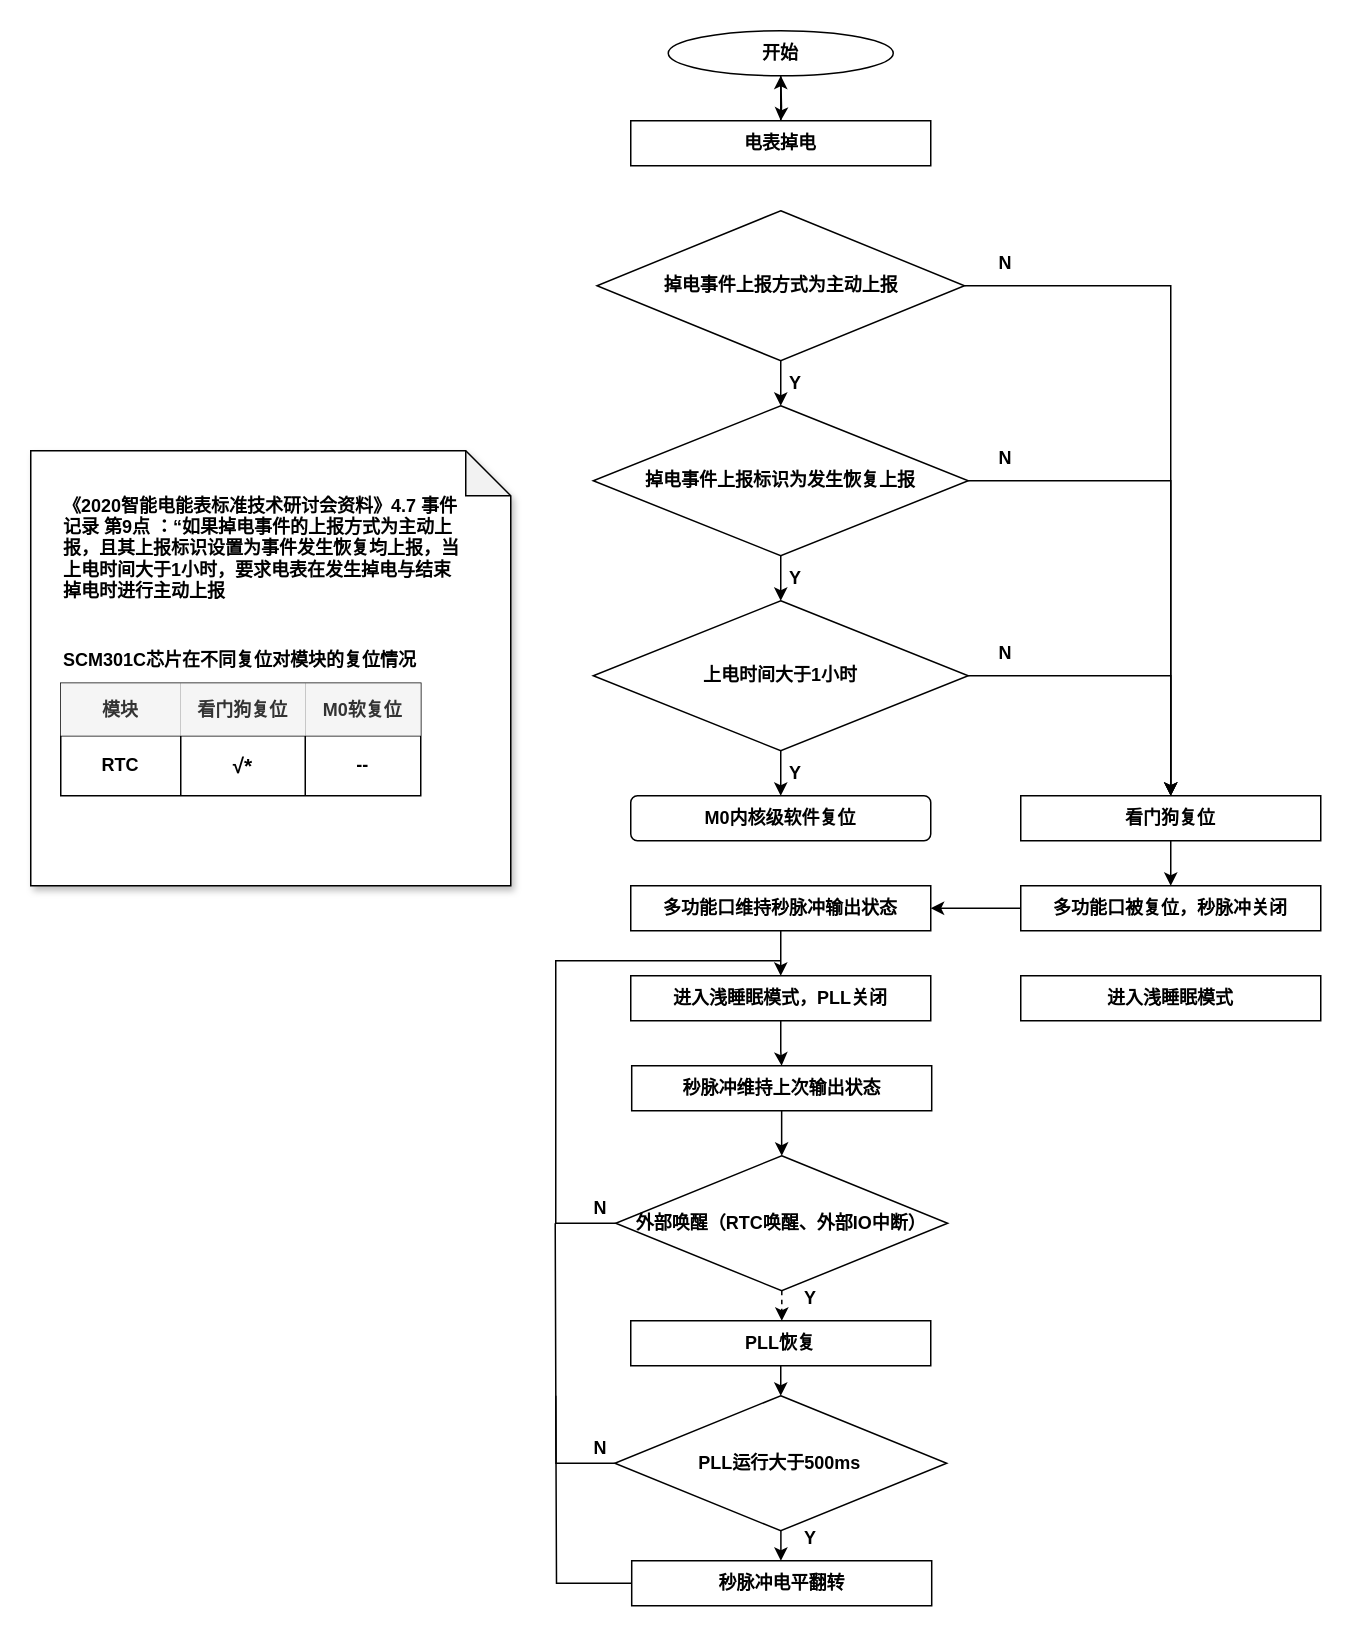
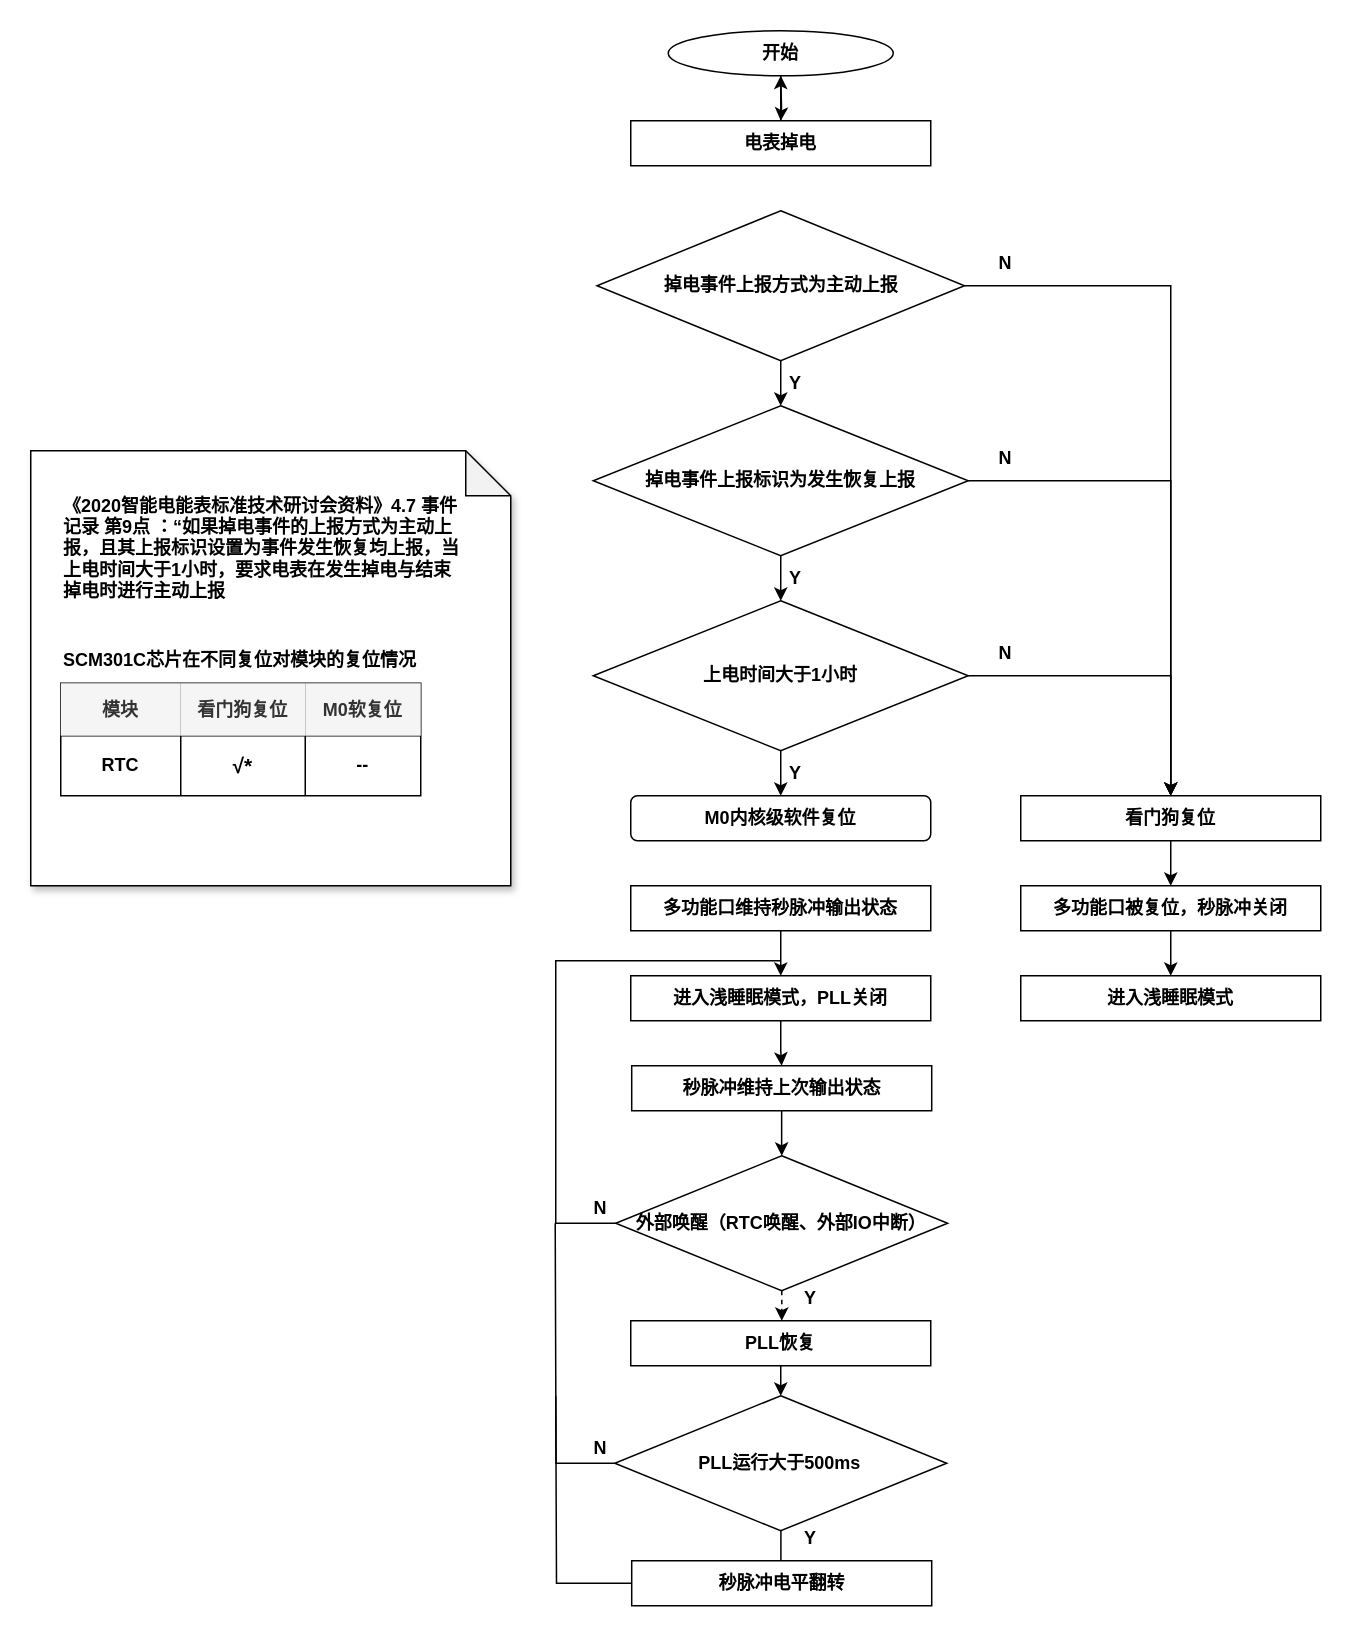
edge "多功能口被复位，秒脉冲关闭" -> "多功能口维持秒脉冲输出状态": now "多功能口被复位，秒脉冲关闭" -> "进入浅睡眠模式"
edge "PLL运行大于500ms" -> "秒脉冲电平翻转": arrowhead classic -> none
